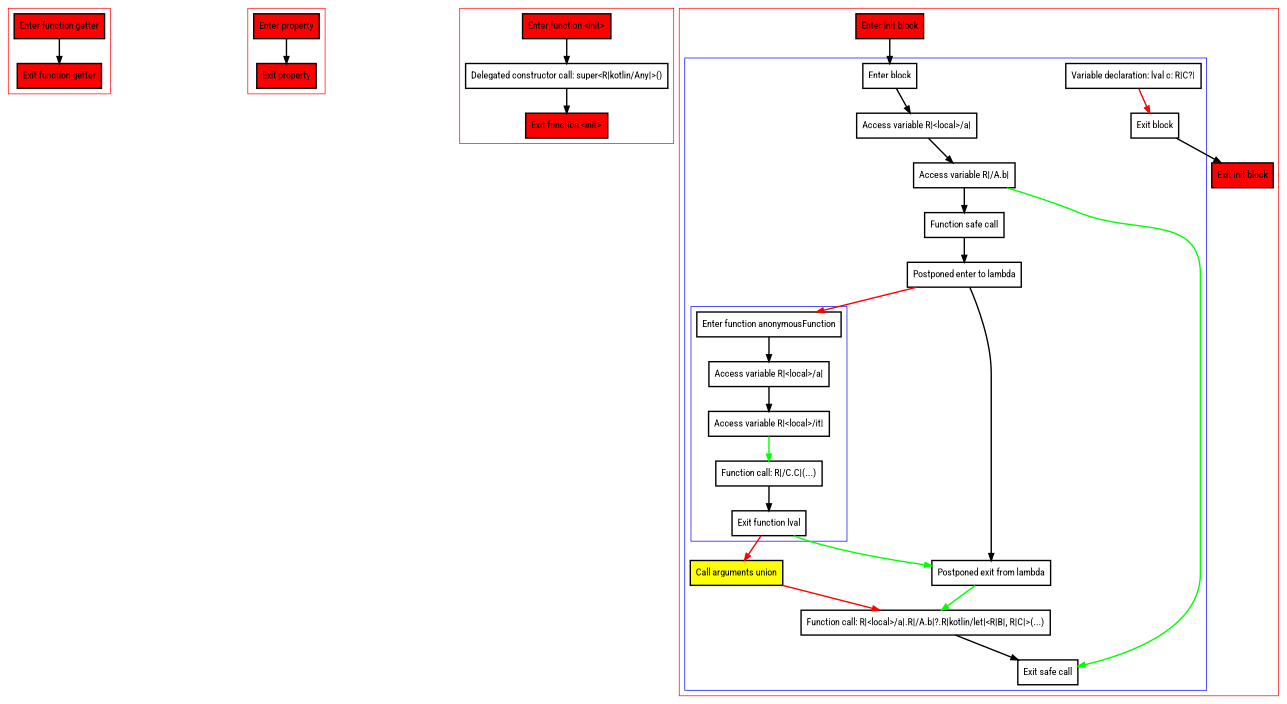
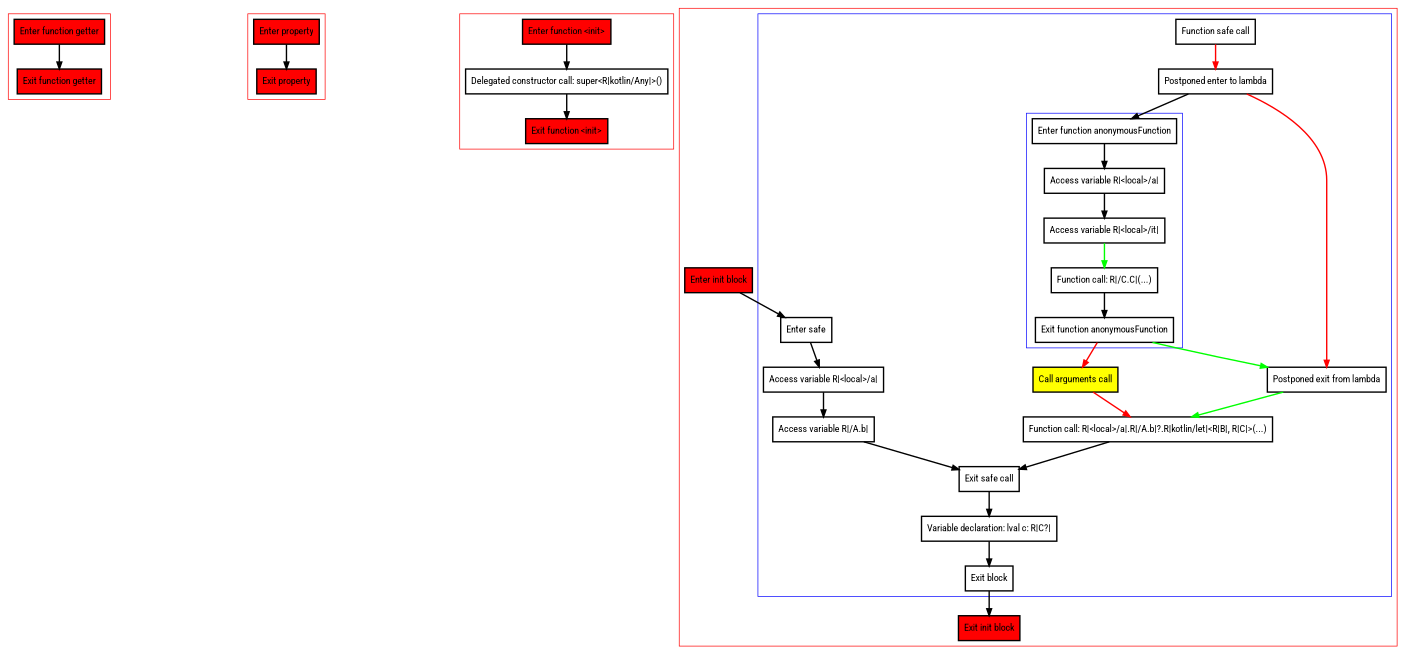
node "Enter block": label "Enter block" -> "Enter safe"
edge "Variable declaration: lval c: R|C?|" -> "Exit block": color red -> black
edge "Access variable R|/A.b|" -> "Function safe call": removed
edge "Function safe call" -> "Postponed enter to lambda": color black -> red
edge "Postponed enter to lambda" -> "Enter function anonymousFunction": color red -> black
edge "Access variable R|/A.b|" -> "Exit safe call": color green -> black
edge "Postponed enter to lambda" -> "Postponed exit from lambda": color black -> red
edge "Exit safe call" -> "Variable declaration: lval c: R|C?|": added
node "Exit function lval": label "Exit function lval" -> "Exit function anonymousFunction"
node "Call arguments union": label "Call arguments union" -> "Call arguments call"
